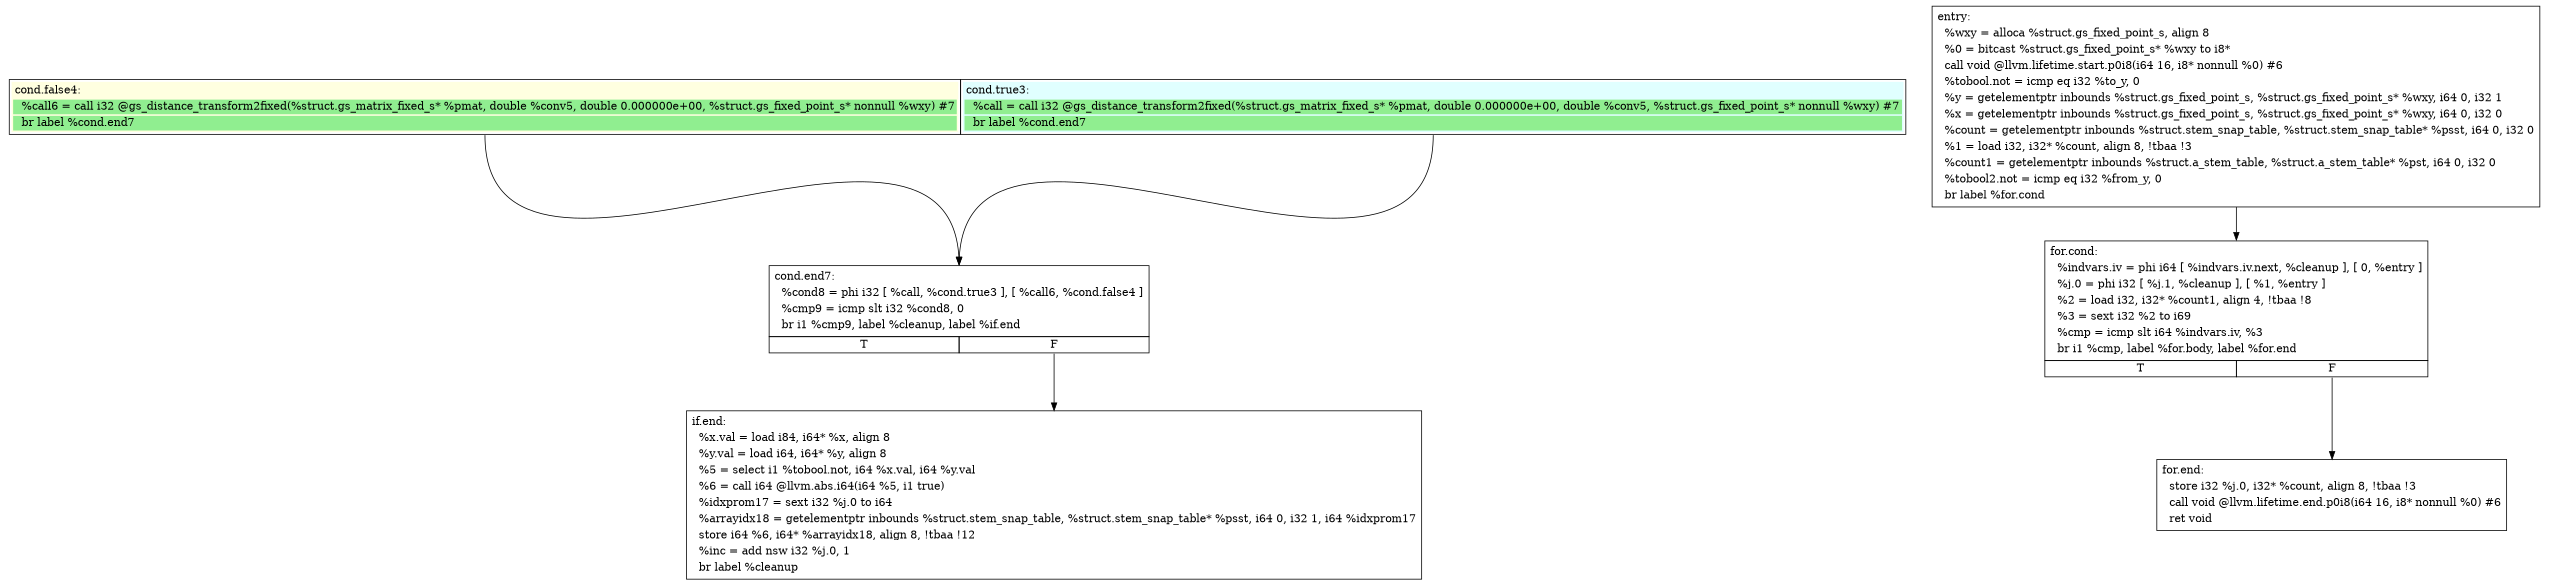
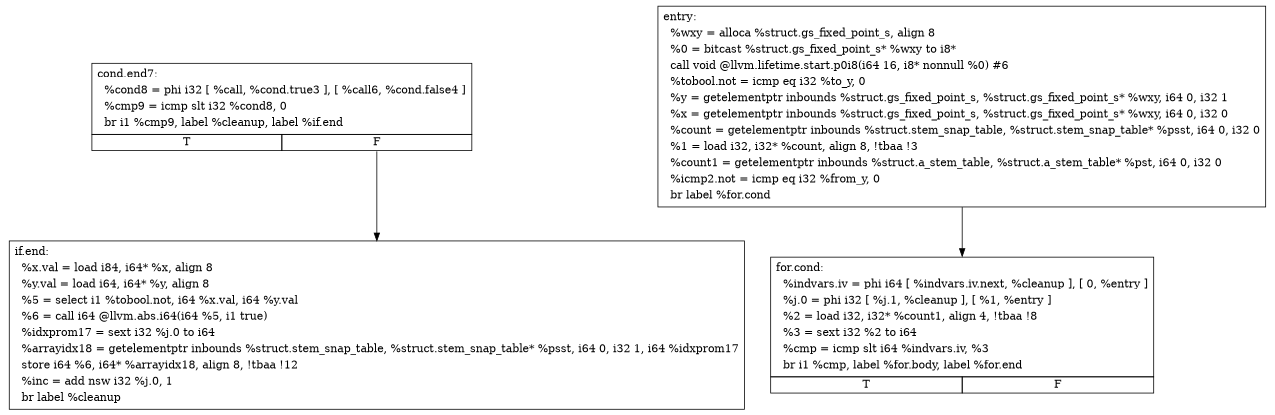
node "cond.false4:": removed
node "entry:": text "%tobool2.not = icmp eq i32 %from_y, 0" -> "%icmp2.not = icmp eq i32 %from_y, 0"
node "for.cond:": text "%3 = sext i32 %2 to i69" -> "%3 = sext i32 %2 to i64"
node "for.end:": removed
